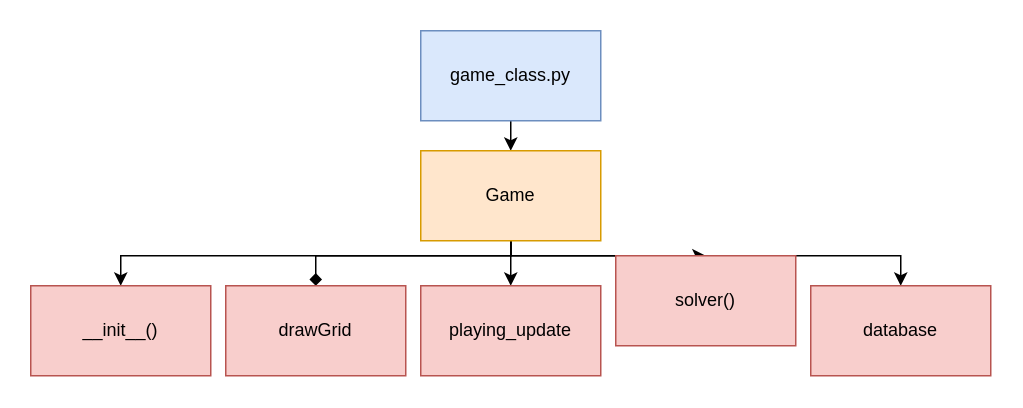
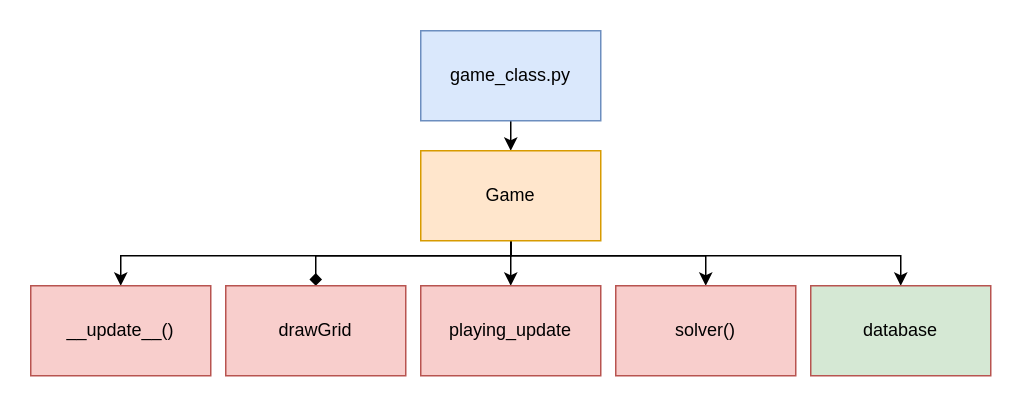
node "solver()": moved (706, 301) -> (706, 331)
node "__init__()": label "__init__()" -> "__update__()"
node "database": fillcolor #f8cecc -> #d5e8d4
